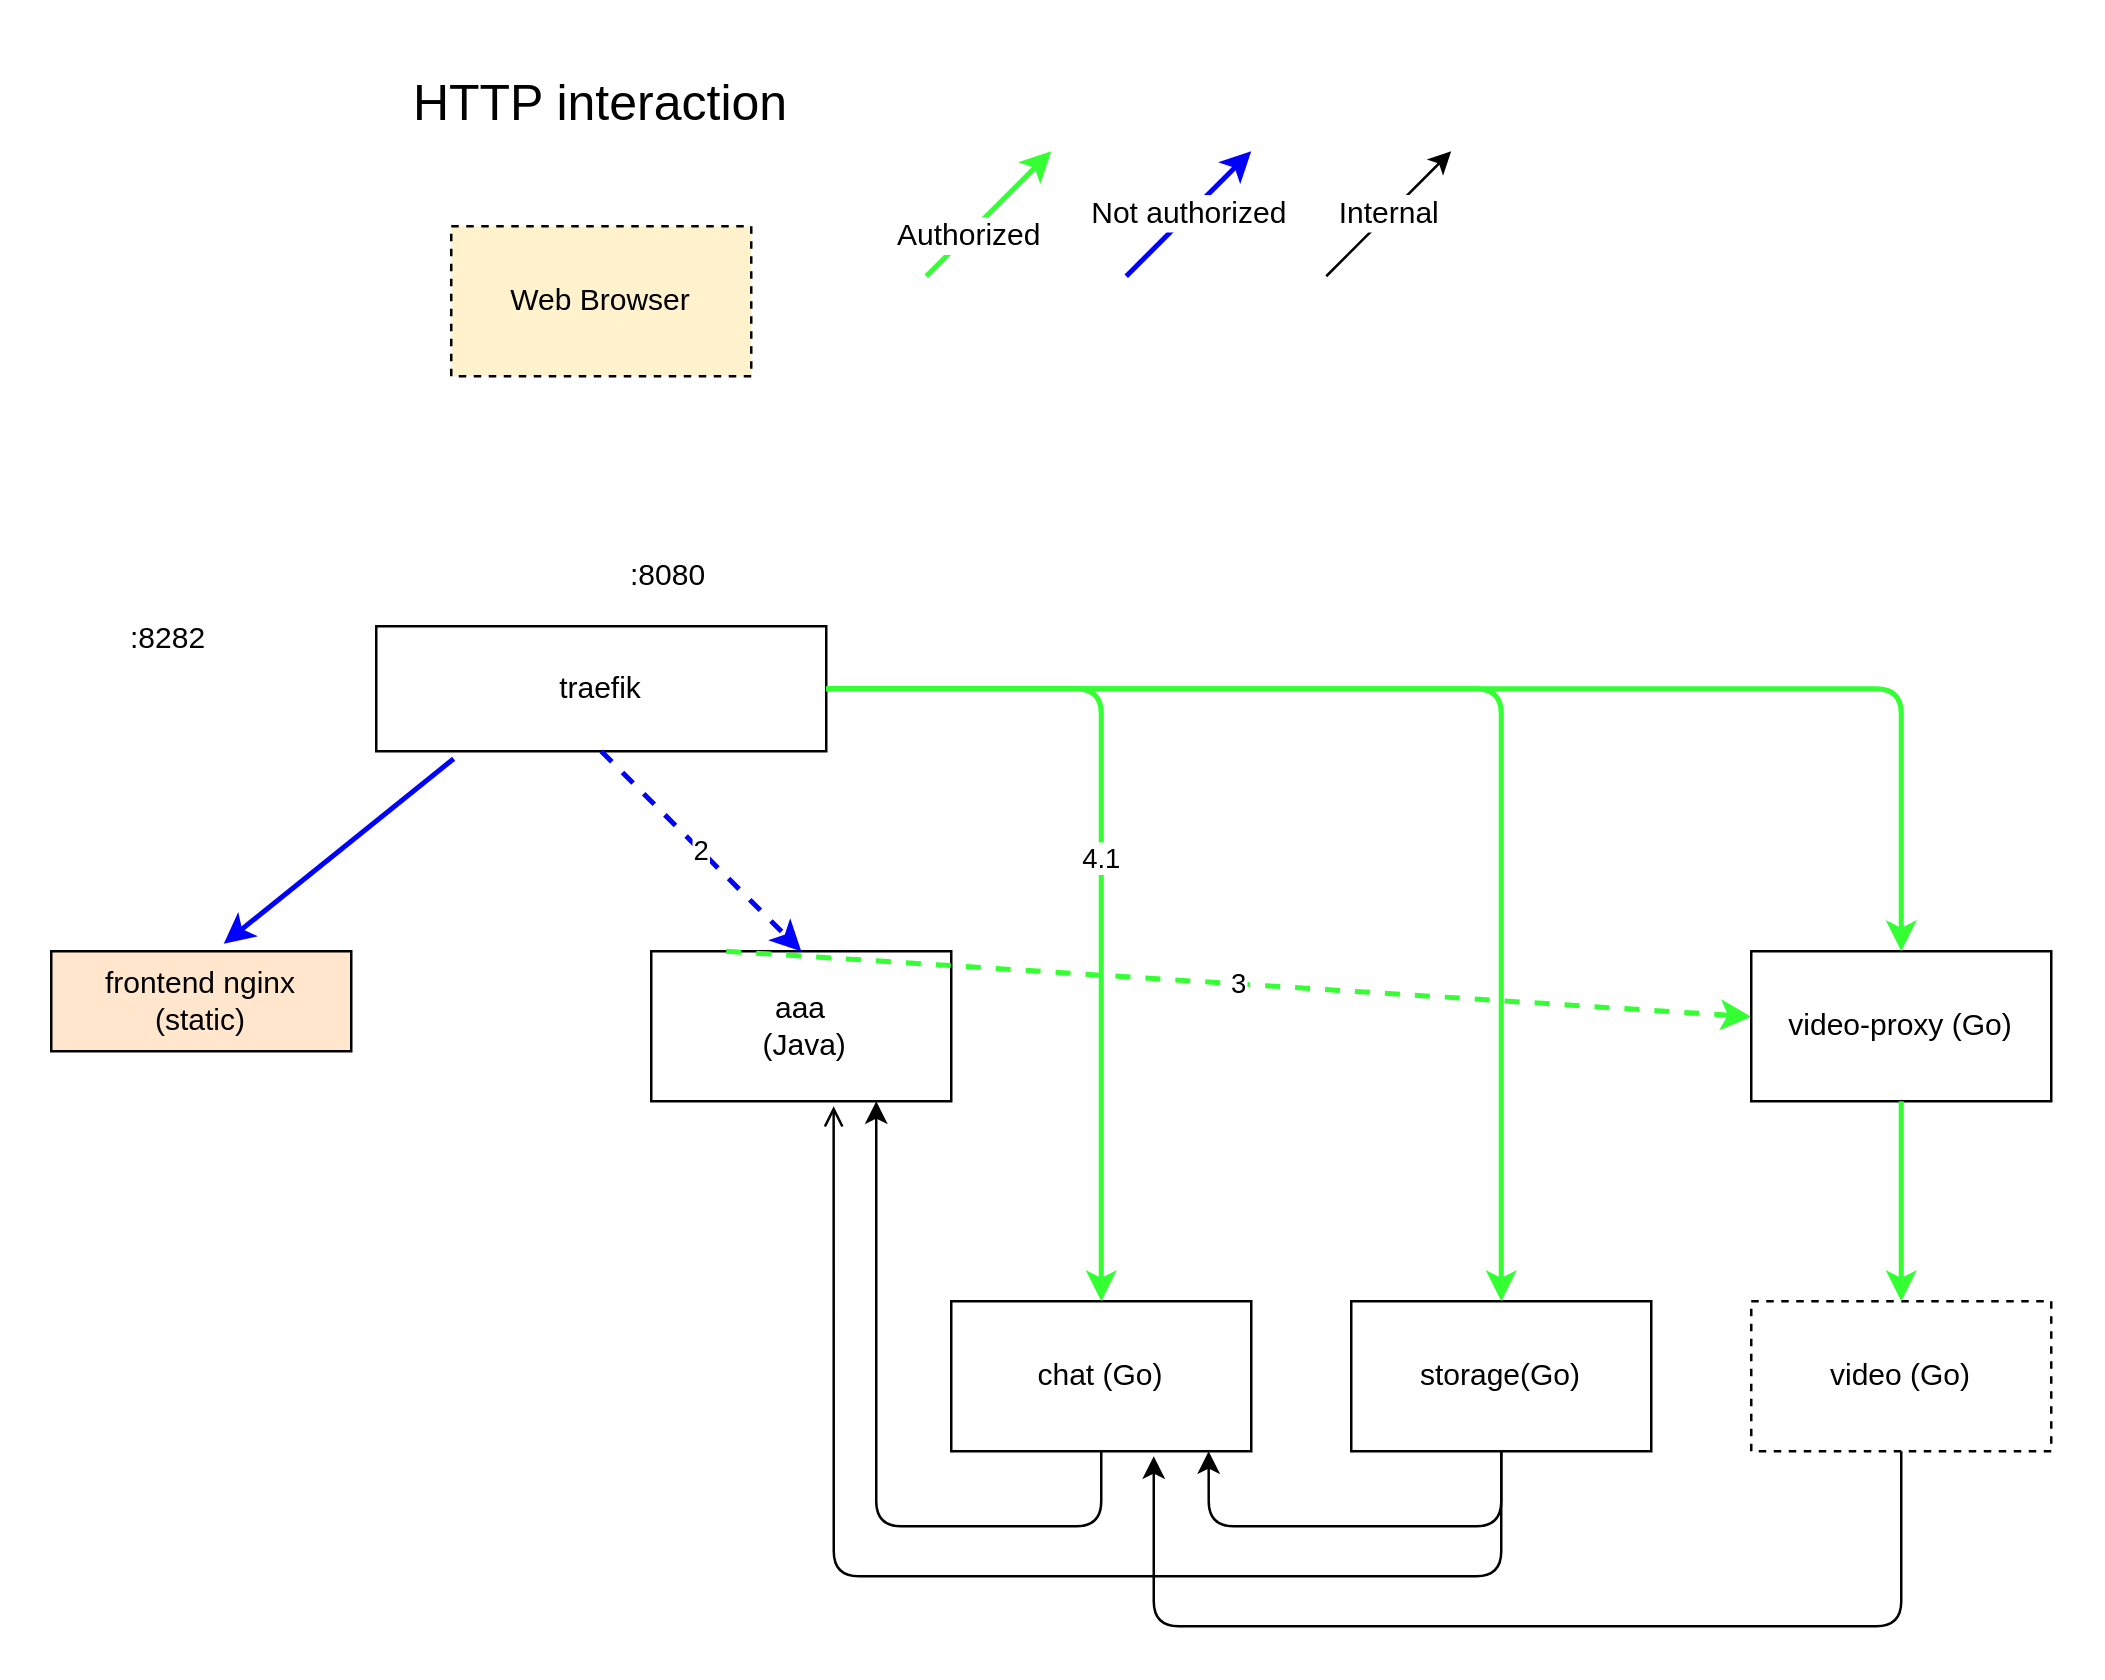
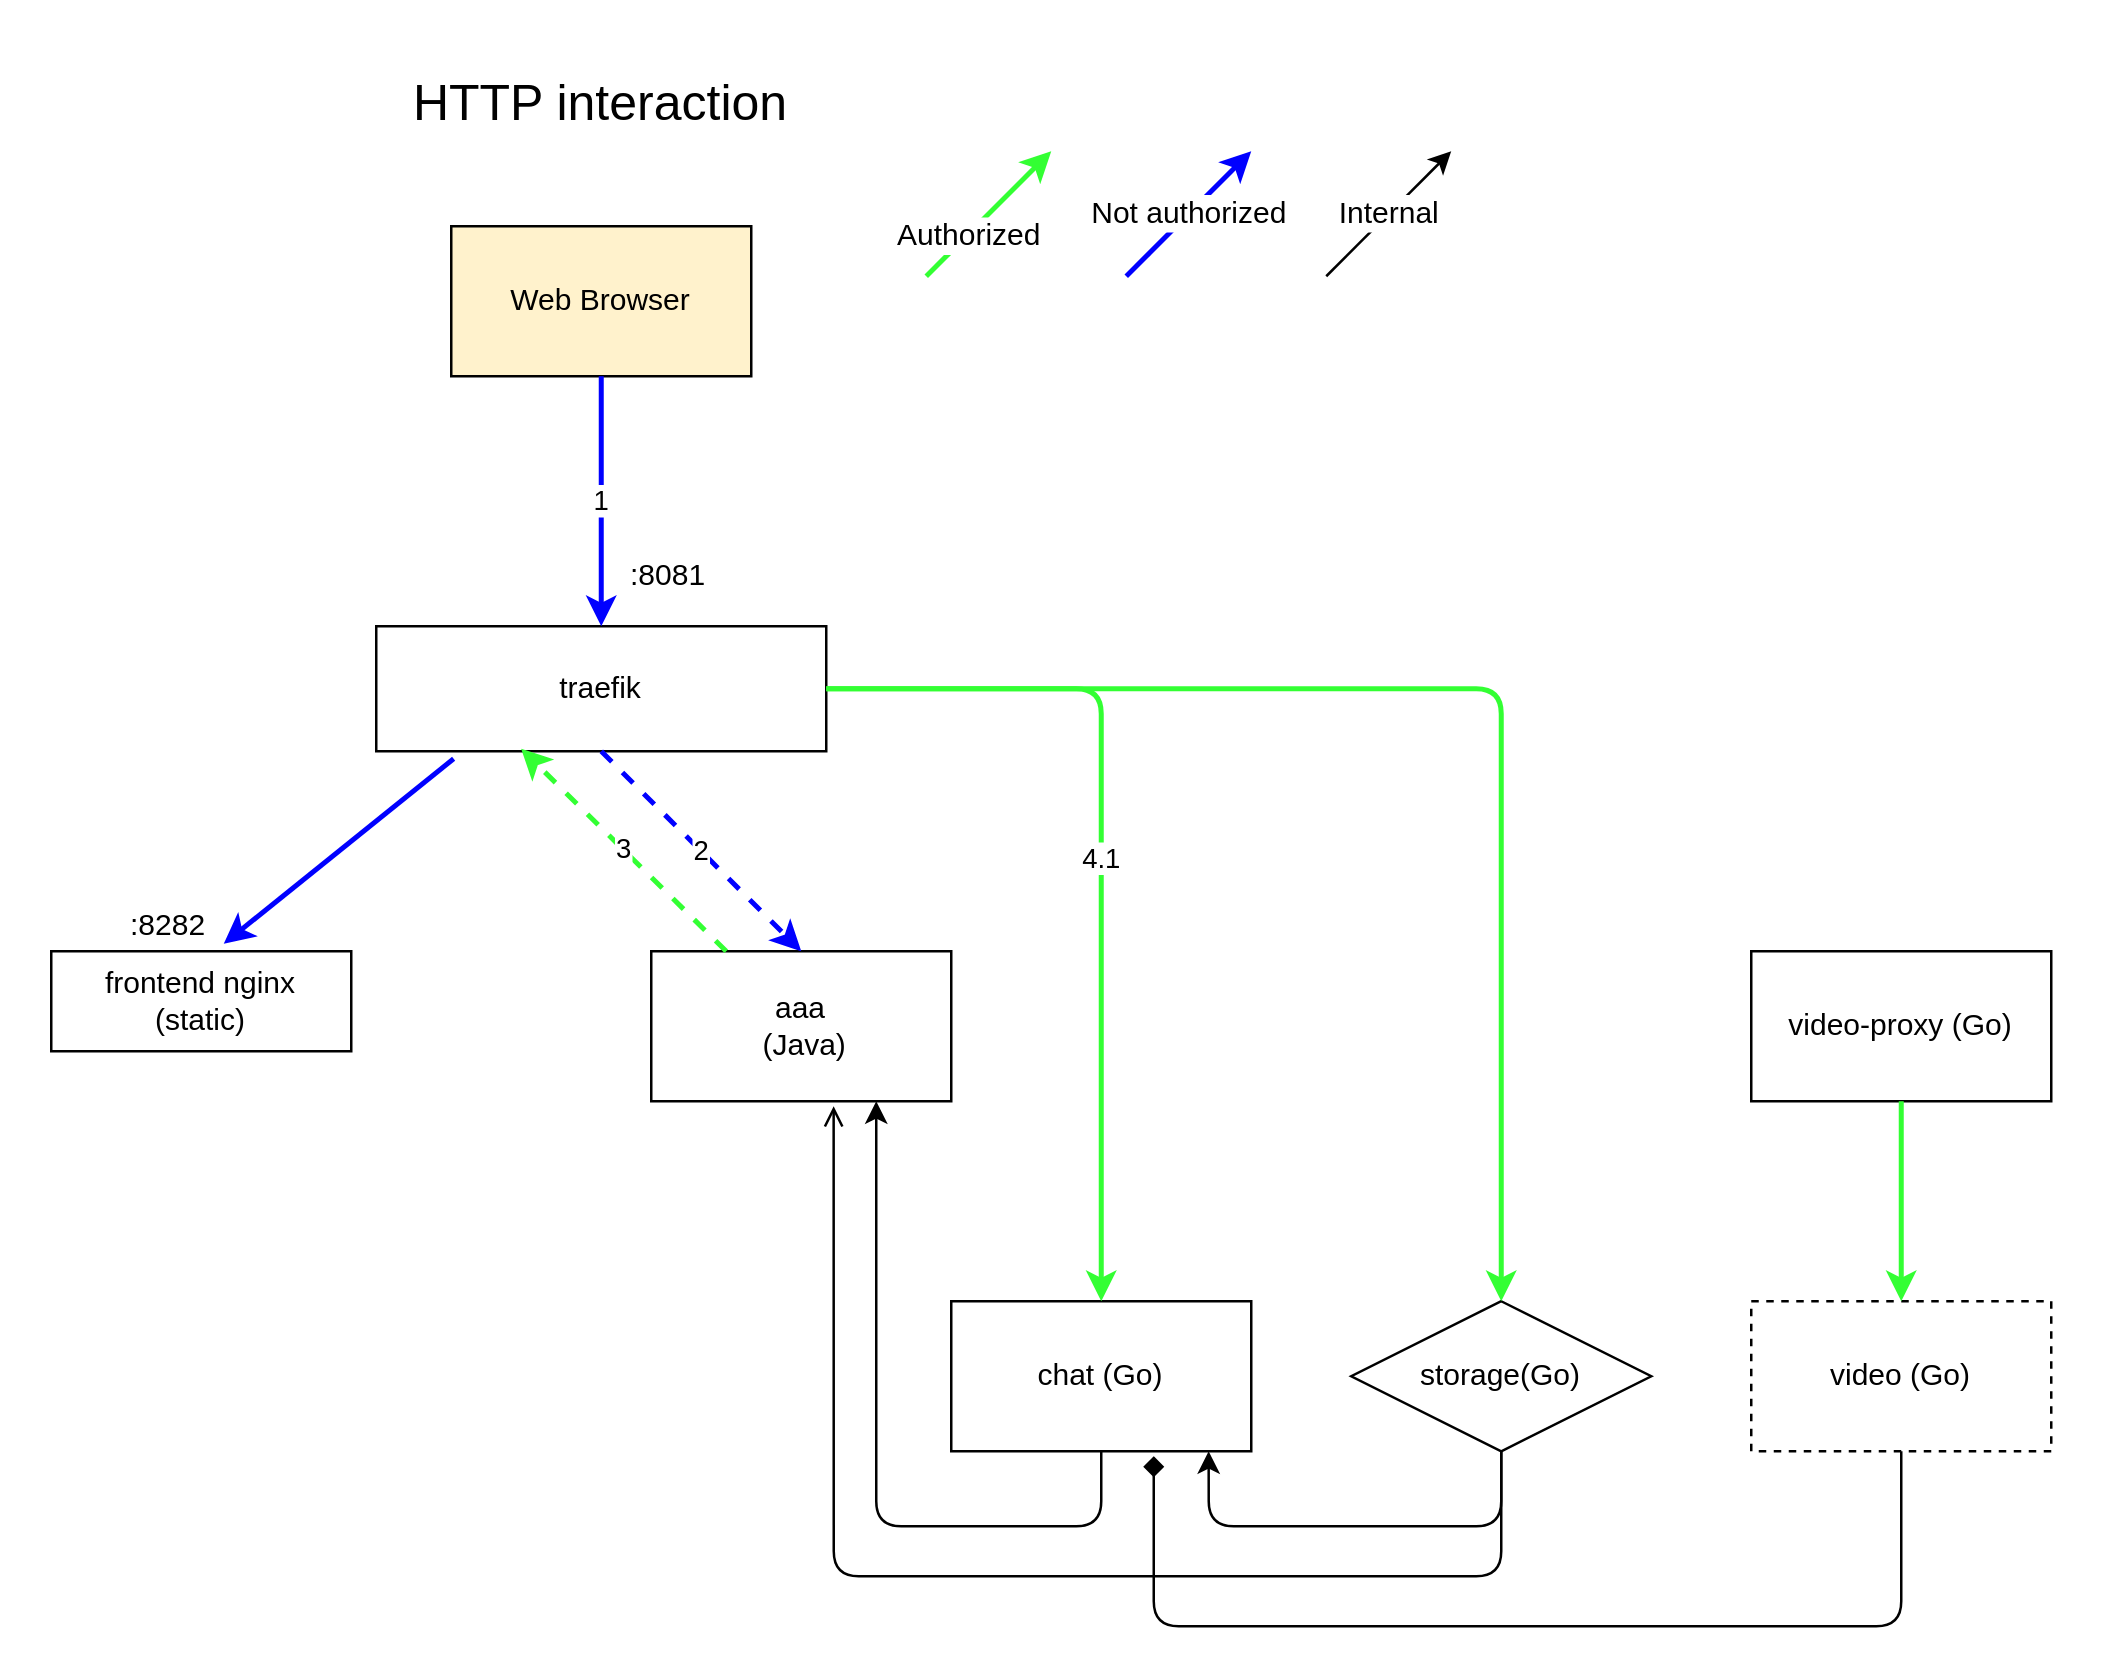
node "Web Browser": style dashed -> solid
edge "Web Browser" -> "traefik": added, label "1"
node ":8080": label ":8080" -> ":8081"
node ":8282": moved (189, 639) -> (189, 926)
edge "traefik" -> "video-proxy (Go)": removed
edge "aaa (Java)" -> "video-proxy (Go)": now "aaa (Java)" -> "traefik"
node "frontend nginx (static)": fillcolor #ffe6cc -> #ffffff
node "storage(Go)": shape rectangle -> diamond
edge "video (Go)" -> "chat (Go)": arrowhead classic -> diamond
